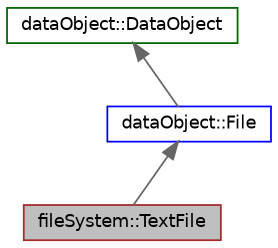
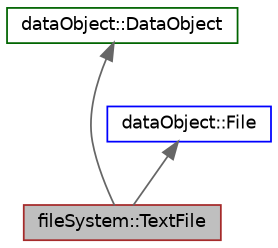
edge "dataObject::File" -> "dataObject::DataObject": now "fileSystem::TextFile" -> "dataObject::DataObject"
